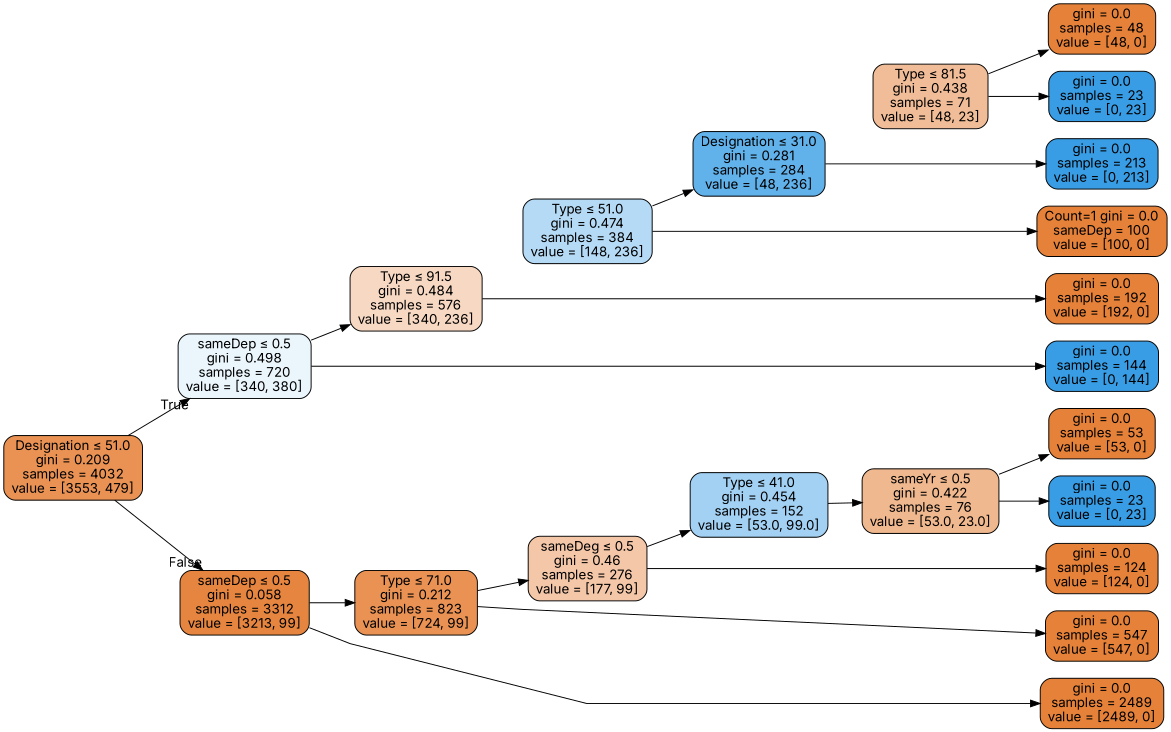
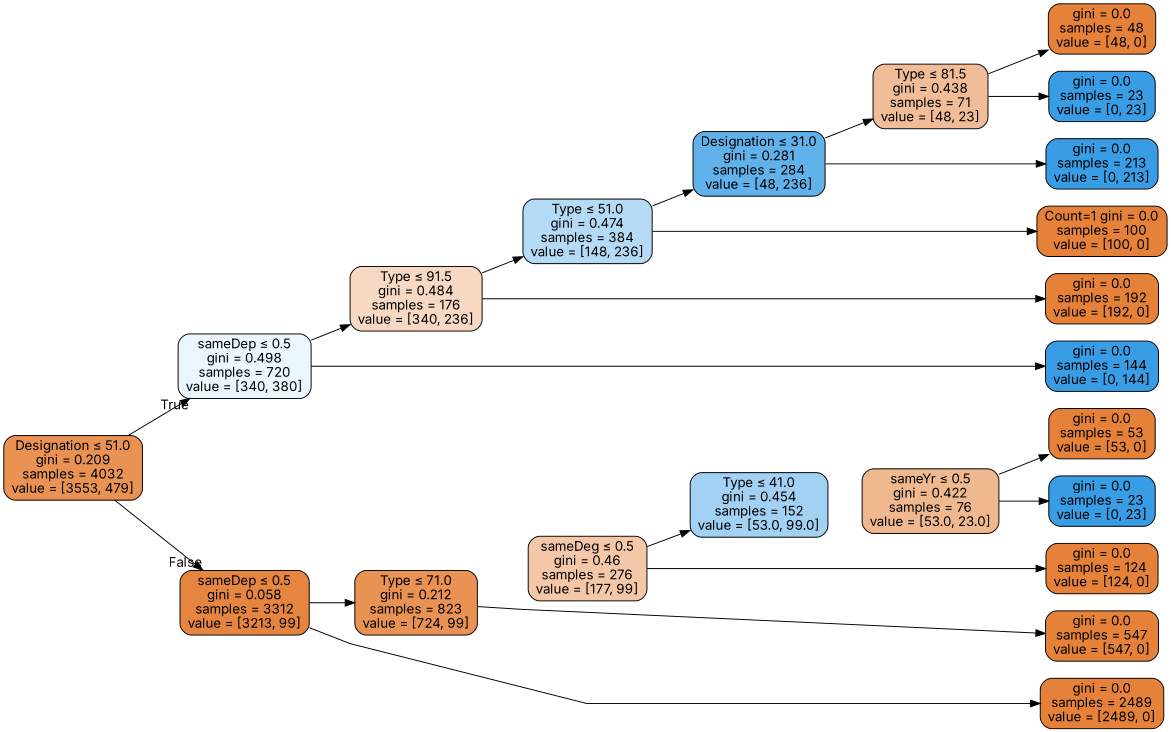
edge "Designation ≤ 31.0" -> "Type ≤ 81.5": added
node "Count=1 gini = 0.0": text "sameDep = 100" -> "samples = 100"
edge "Type ≤ 91.5" -> "Type ≤ 51.0": added
node "Type ≤ 91.5": text "samples = 576" -> "samples = 176"
edge "Type ≤ 41.0" -> "sameYr ≤ 0.5": removed
edge "Type ≤ 71.0" -> "sameDeg ≤ 0.5": removed
